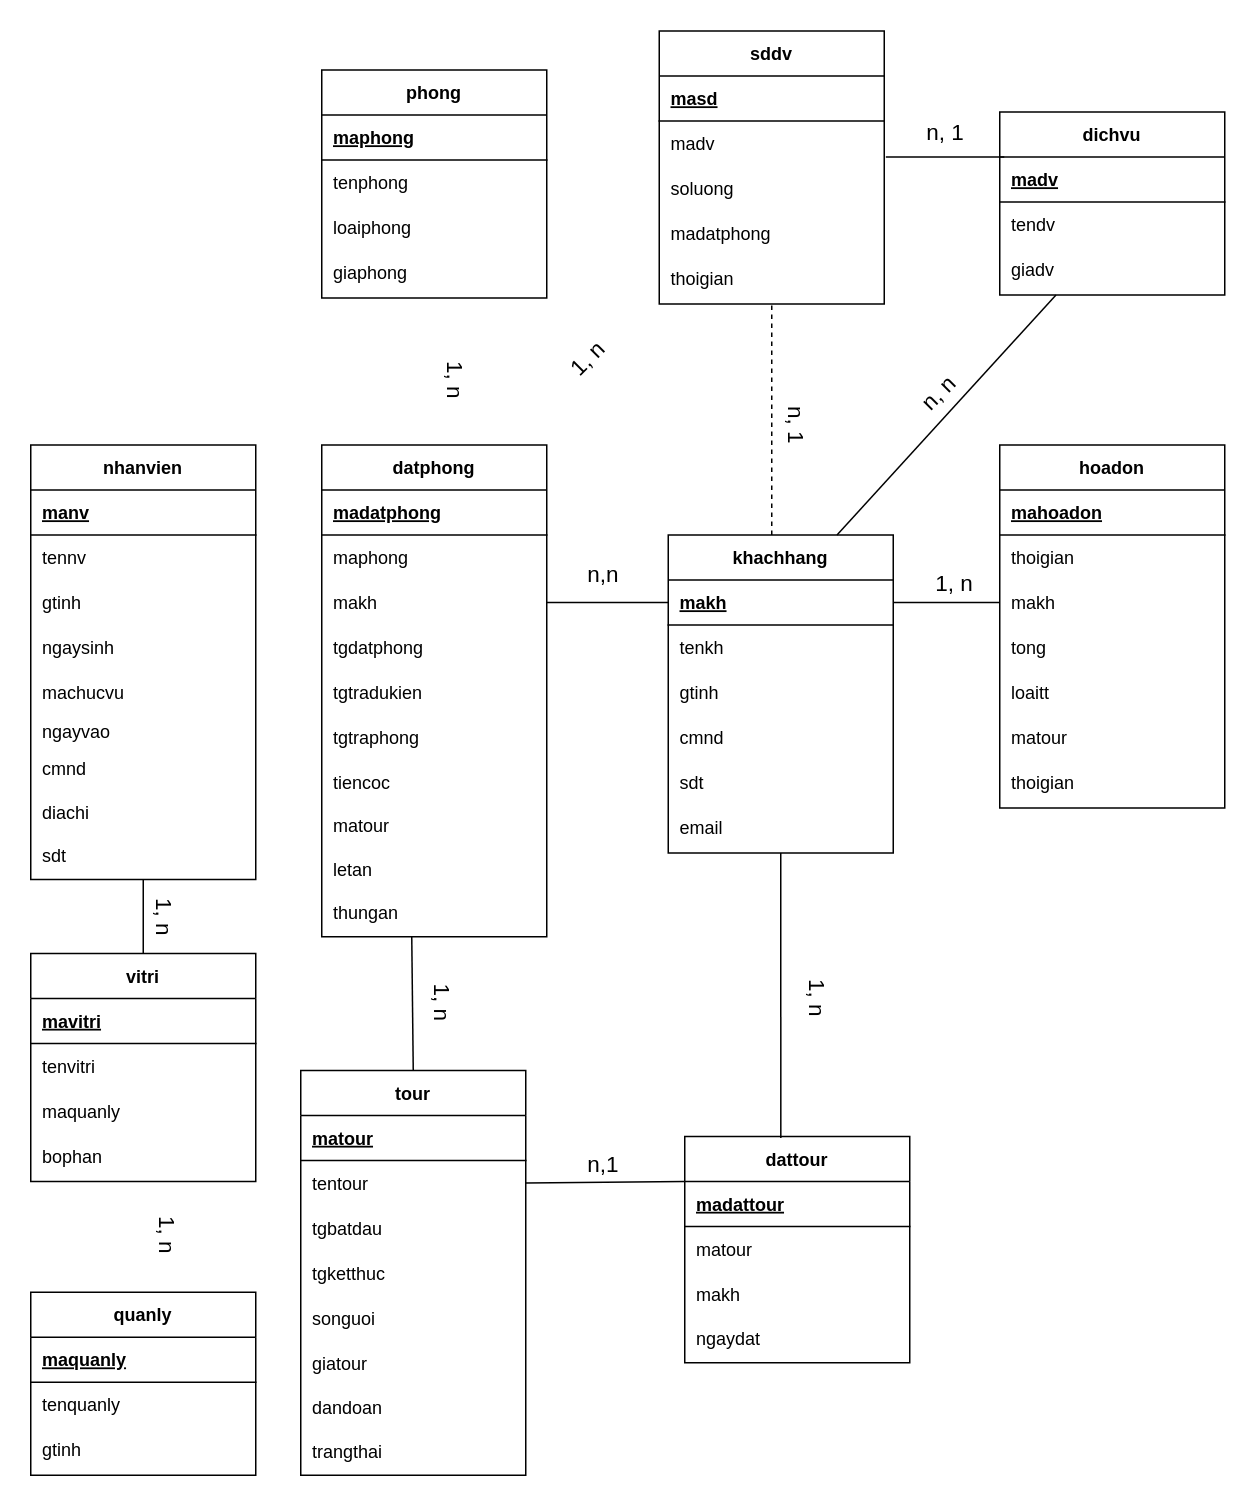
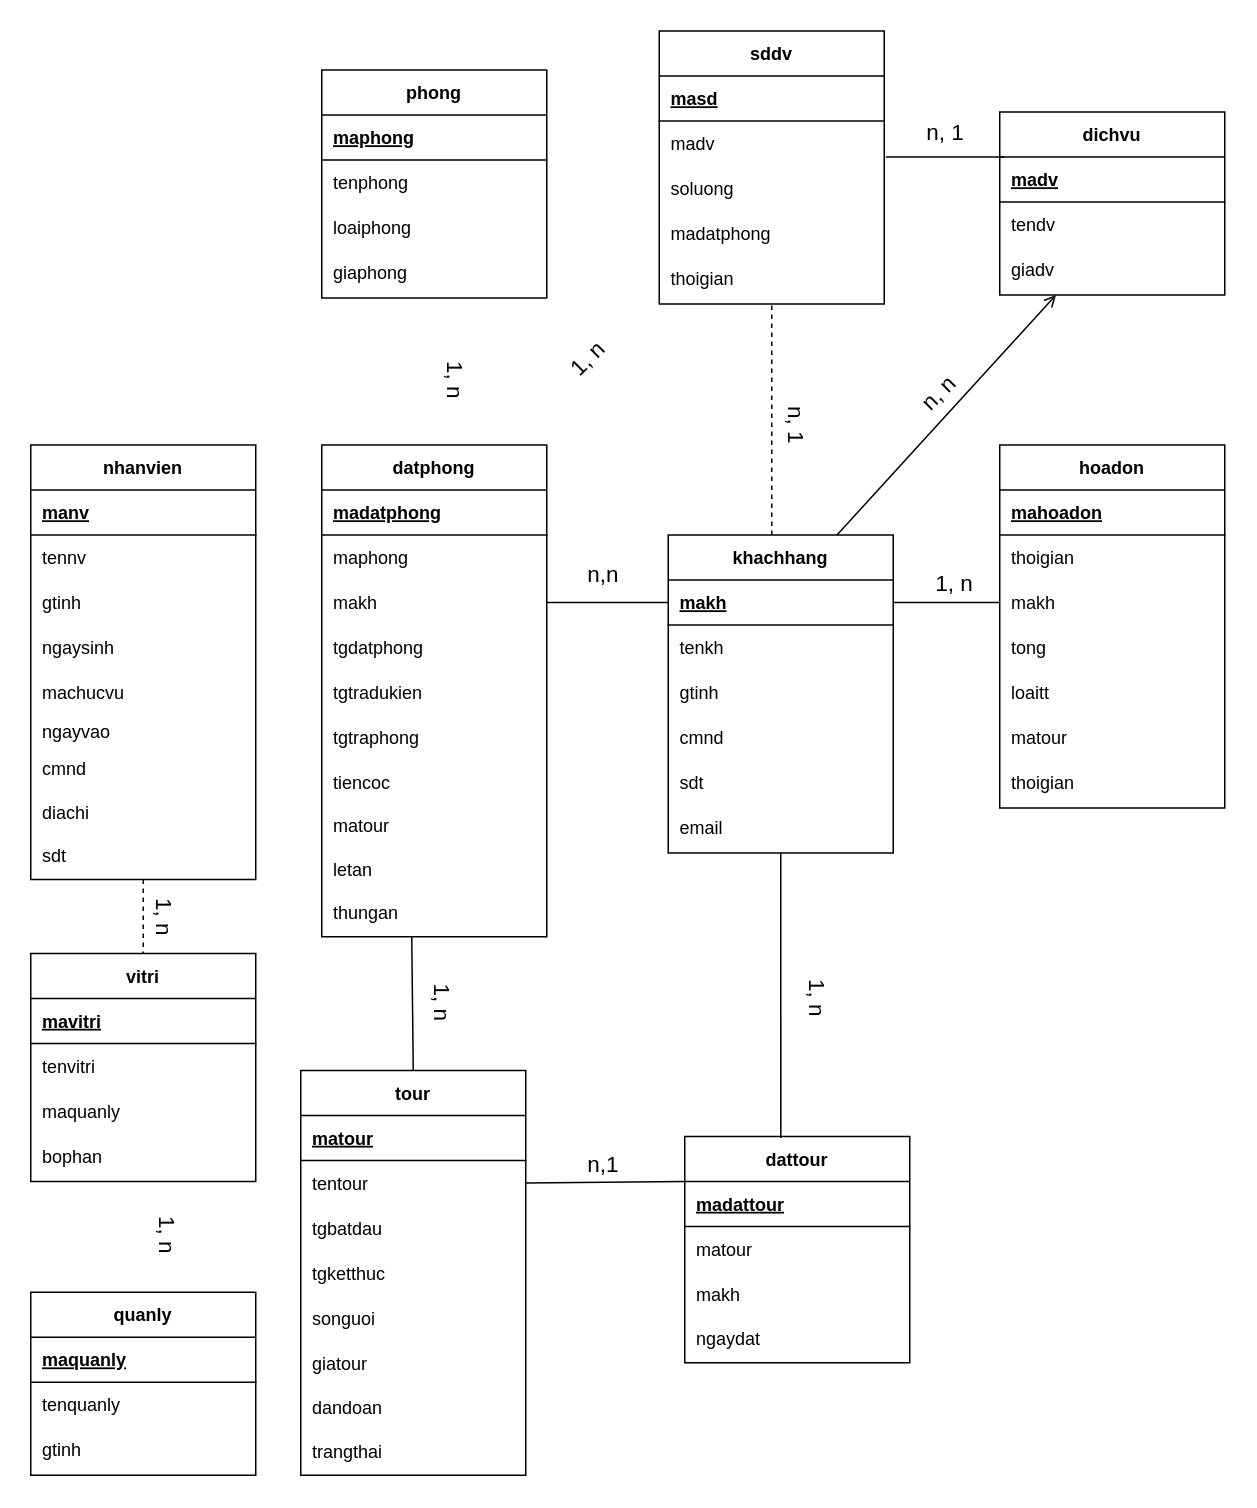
edge "dichvu" -- "khachhang": arrowhead none -> open
edge "nhanvien" -- "vitri": style solid -> dashed
